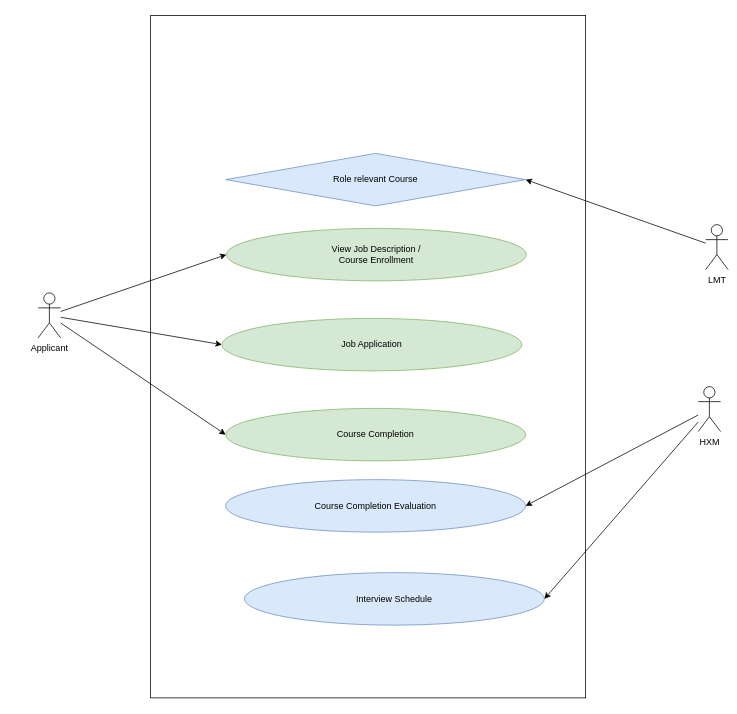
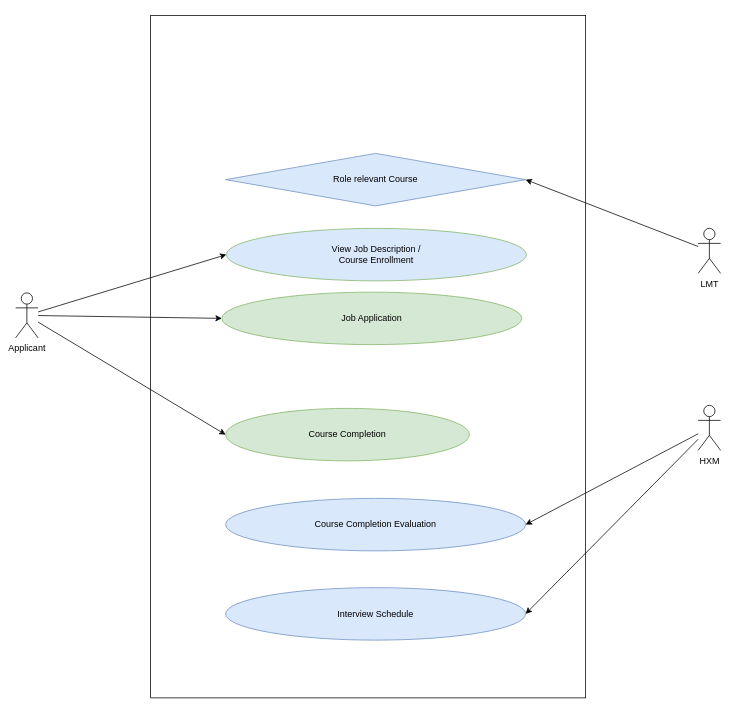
node "LMT": moved (717, 247) -> (709, 251)
node "View Job Description / Course Enrollment": fillcolor #d5e8d4 -> #dae8fc
node "Applicant": moved (49, 315) -> (27, 315)
node "Job Application": moved (372, 345) -> (372, 318)
node "HXM": moved (709, 409) -> (709, 428)
node "Course Completion": size 300x53 -> 244x53
node "Course Completion Evaluation": moved (375, 506) -> (375, 525)
node "Interview Schedule": moved (394, 599) -> (375, 614)
